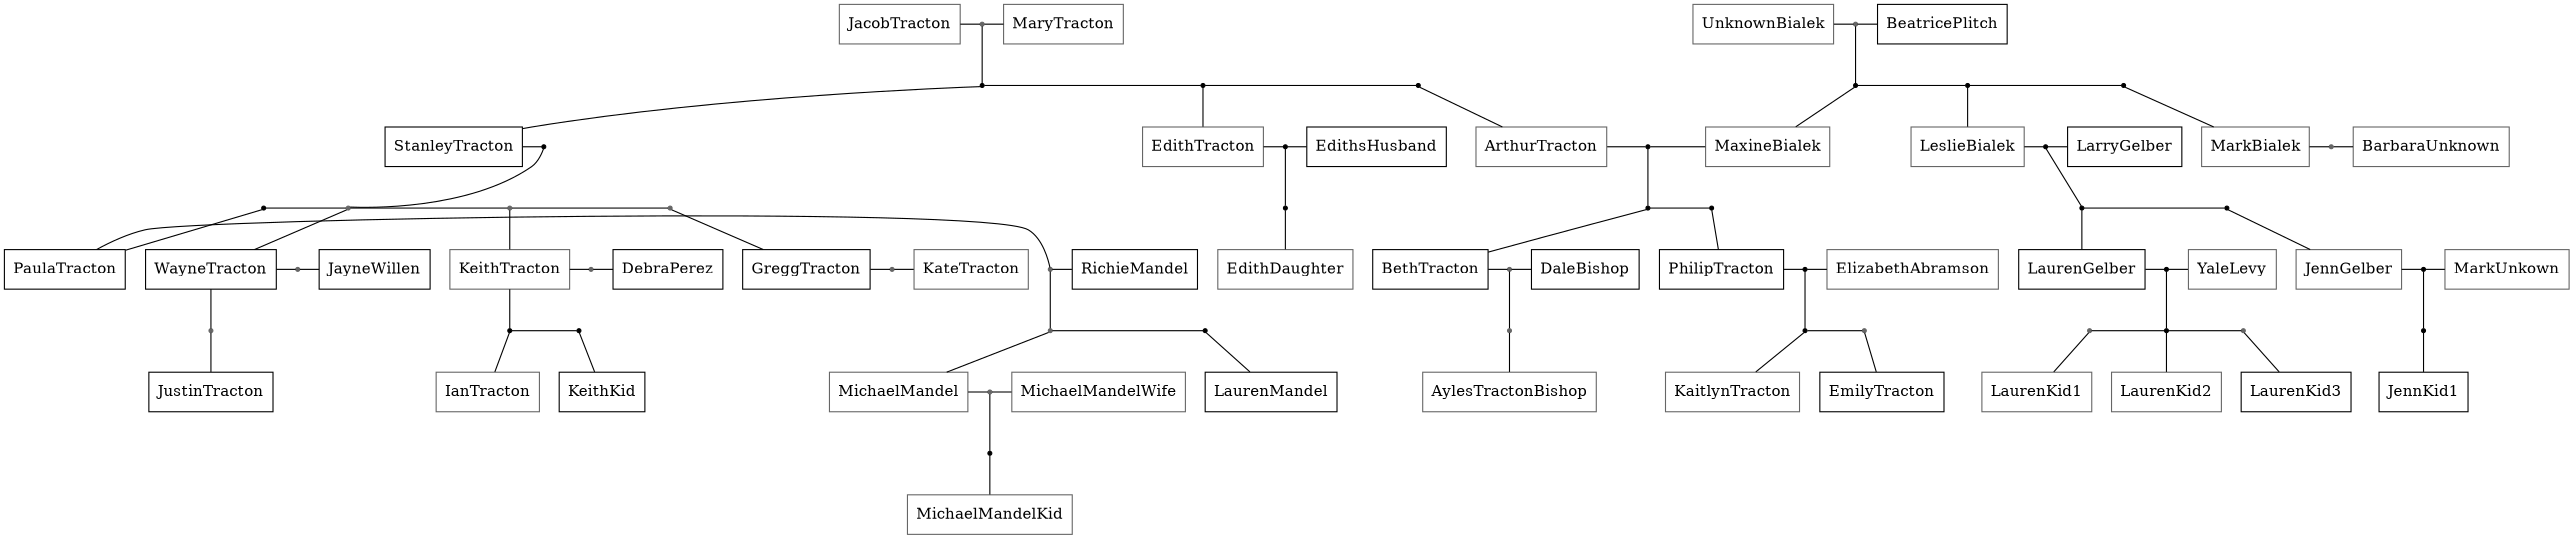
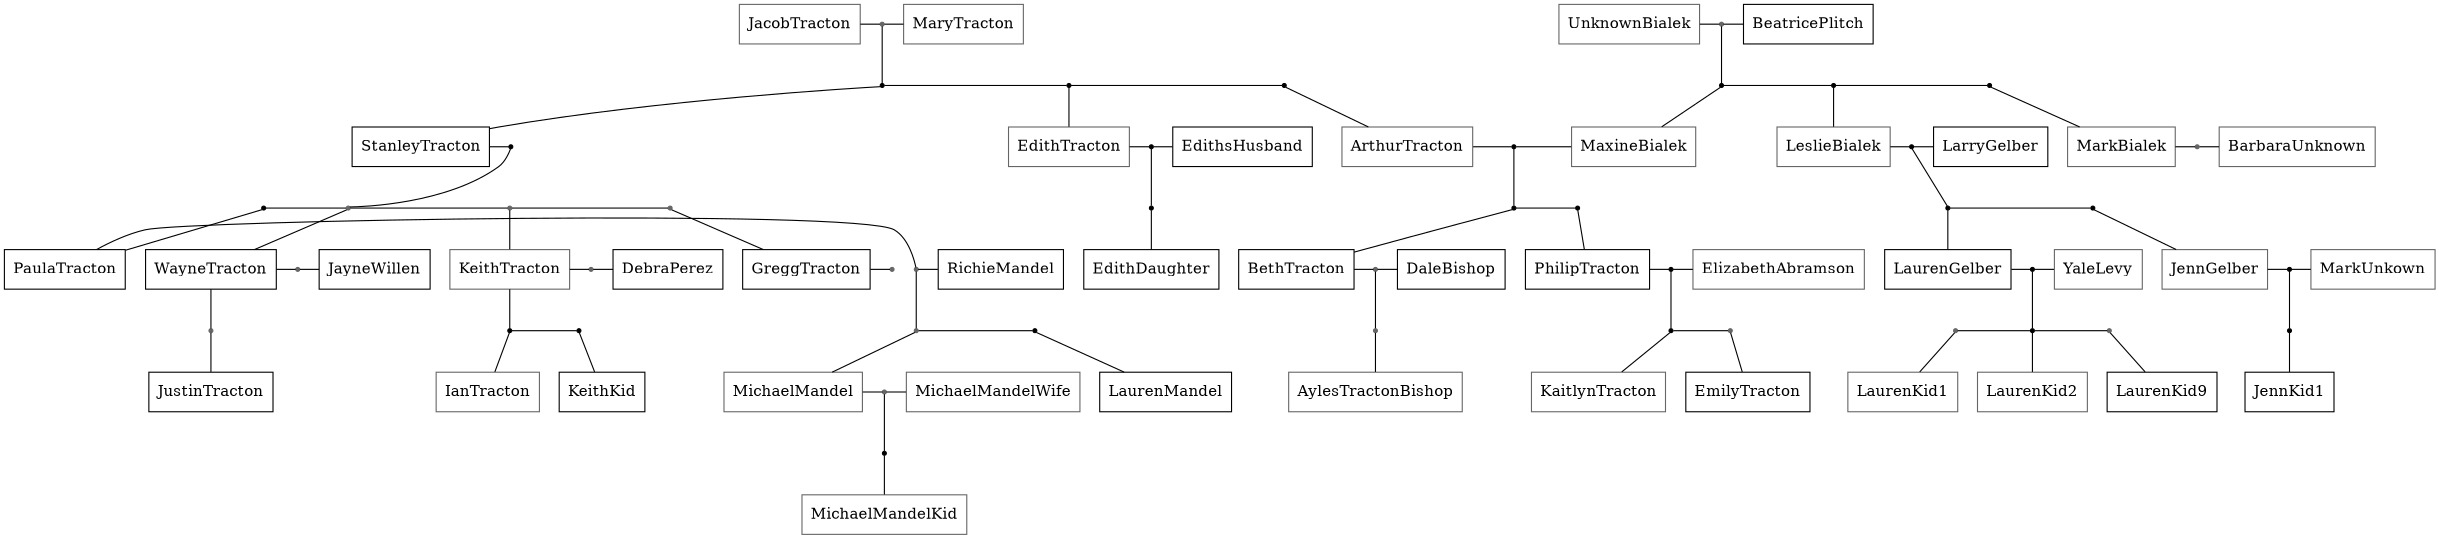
node "KateTracton": removed
node "EdithDaughter": color gray40 -> black
node "LaurenKid3": label "LaurenKid3" -> "LaurenKid9"
